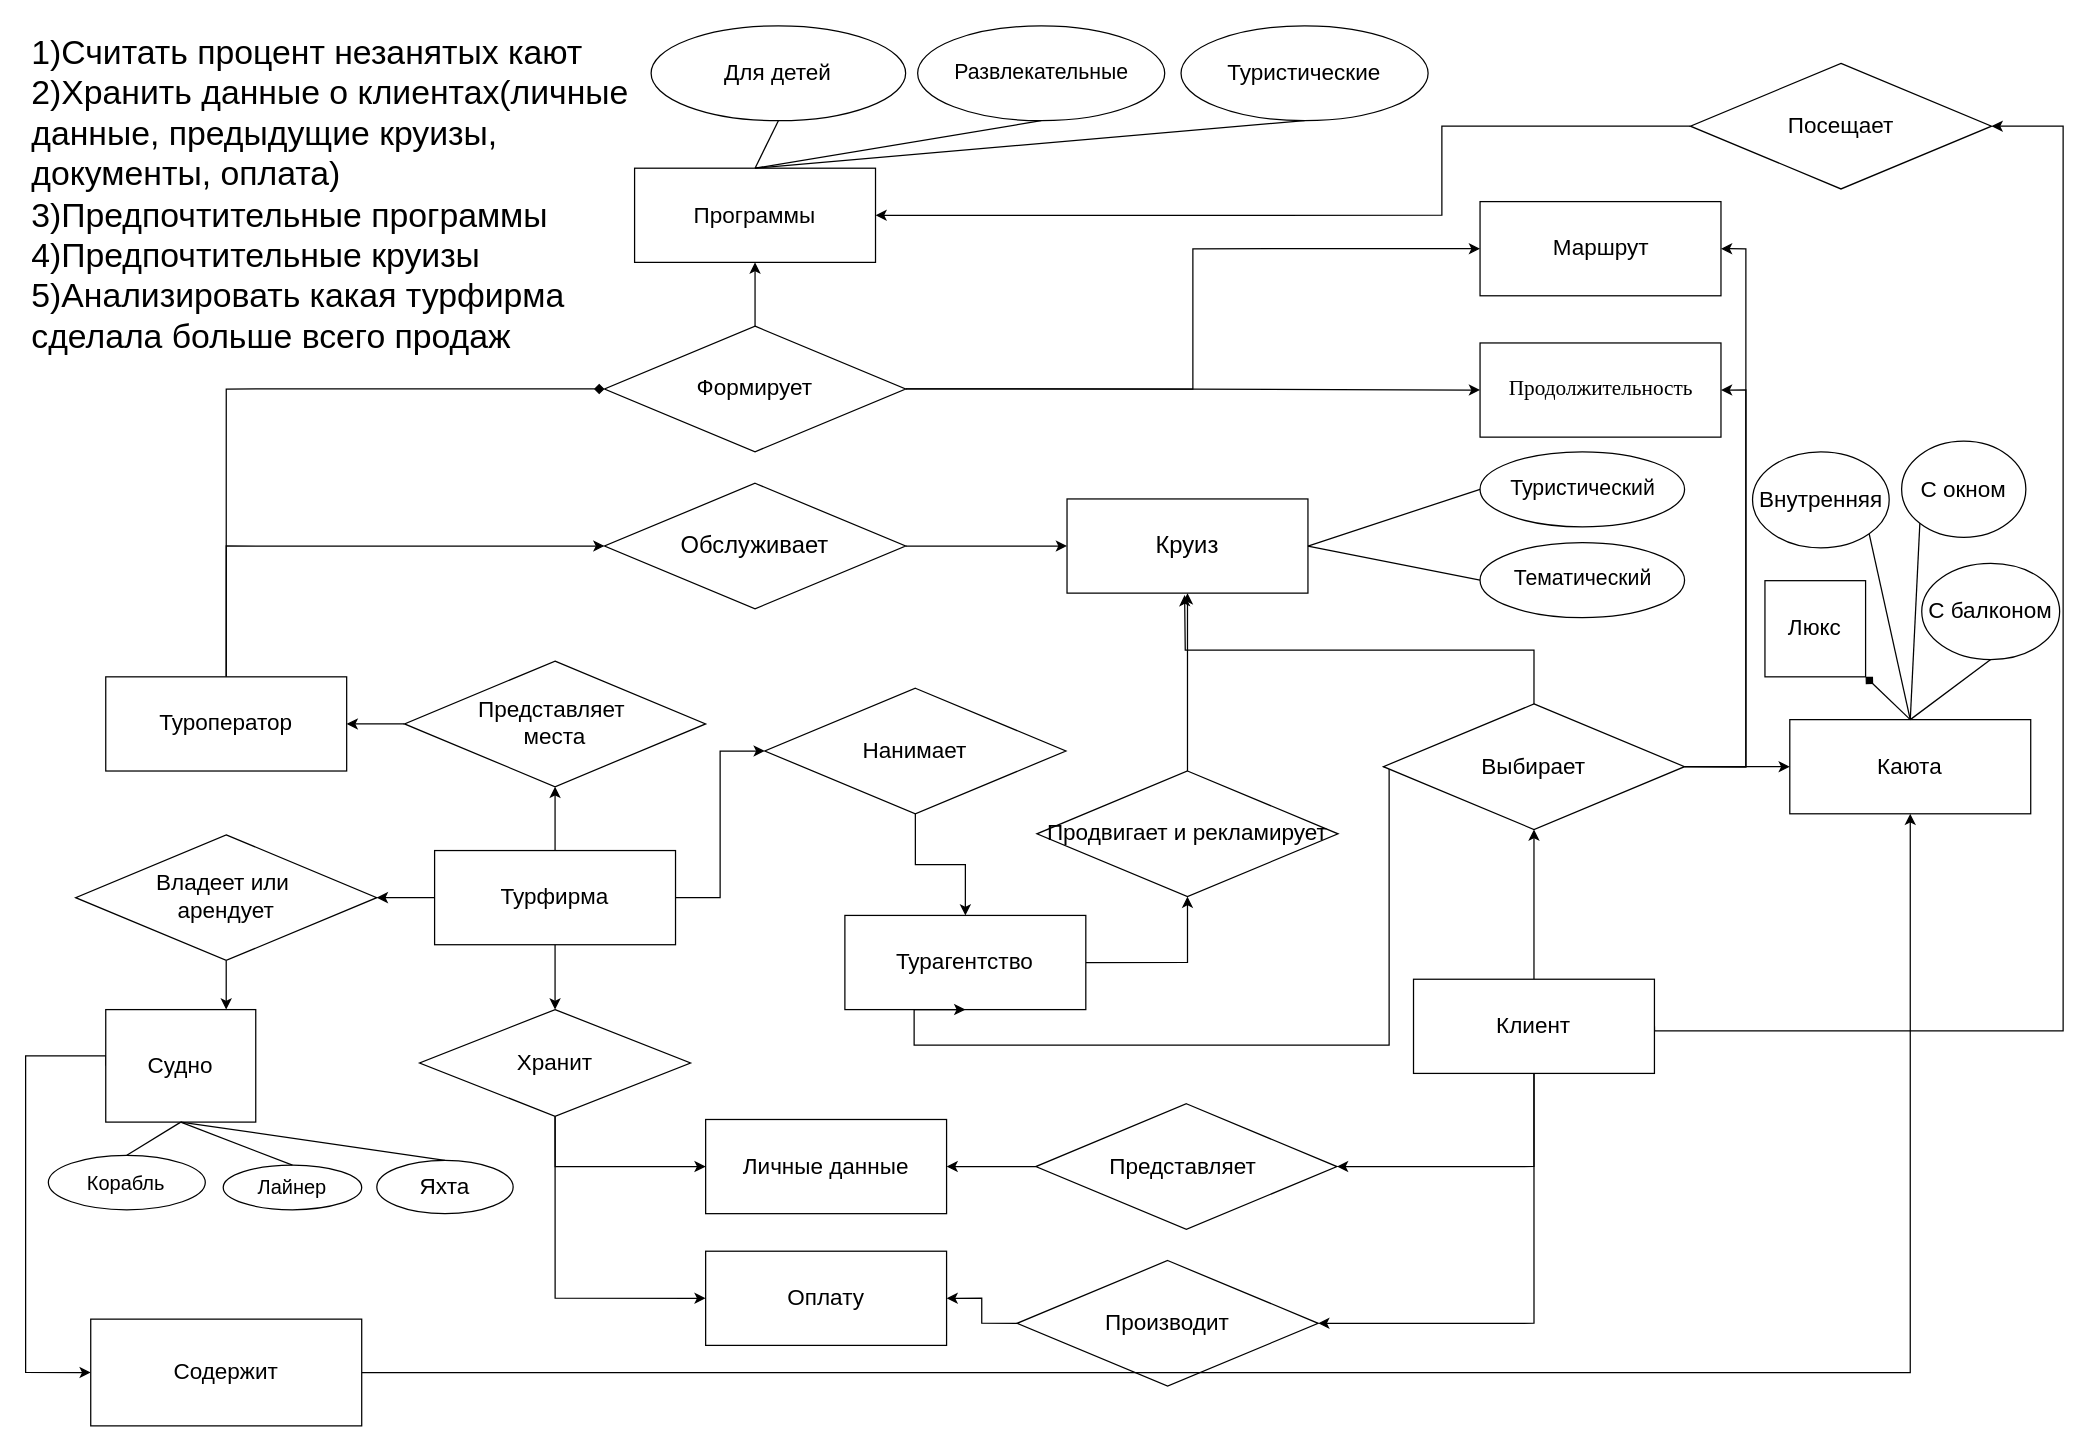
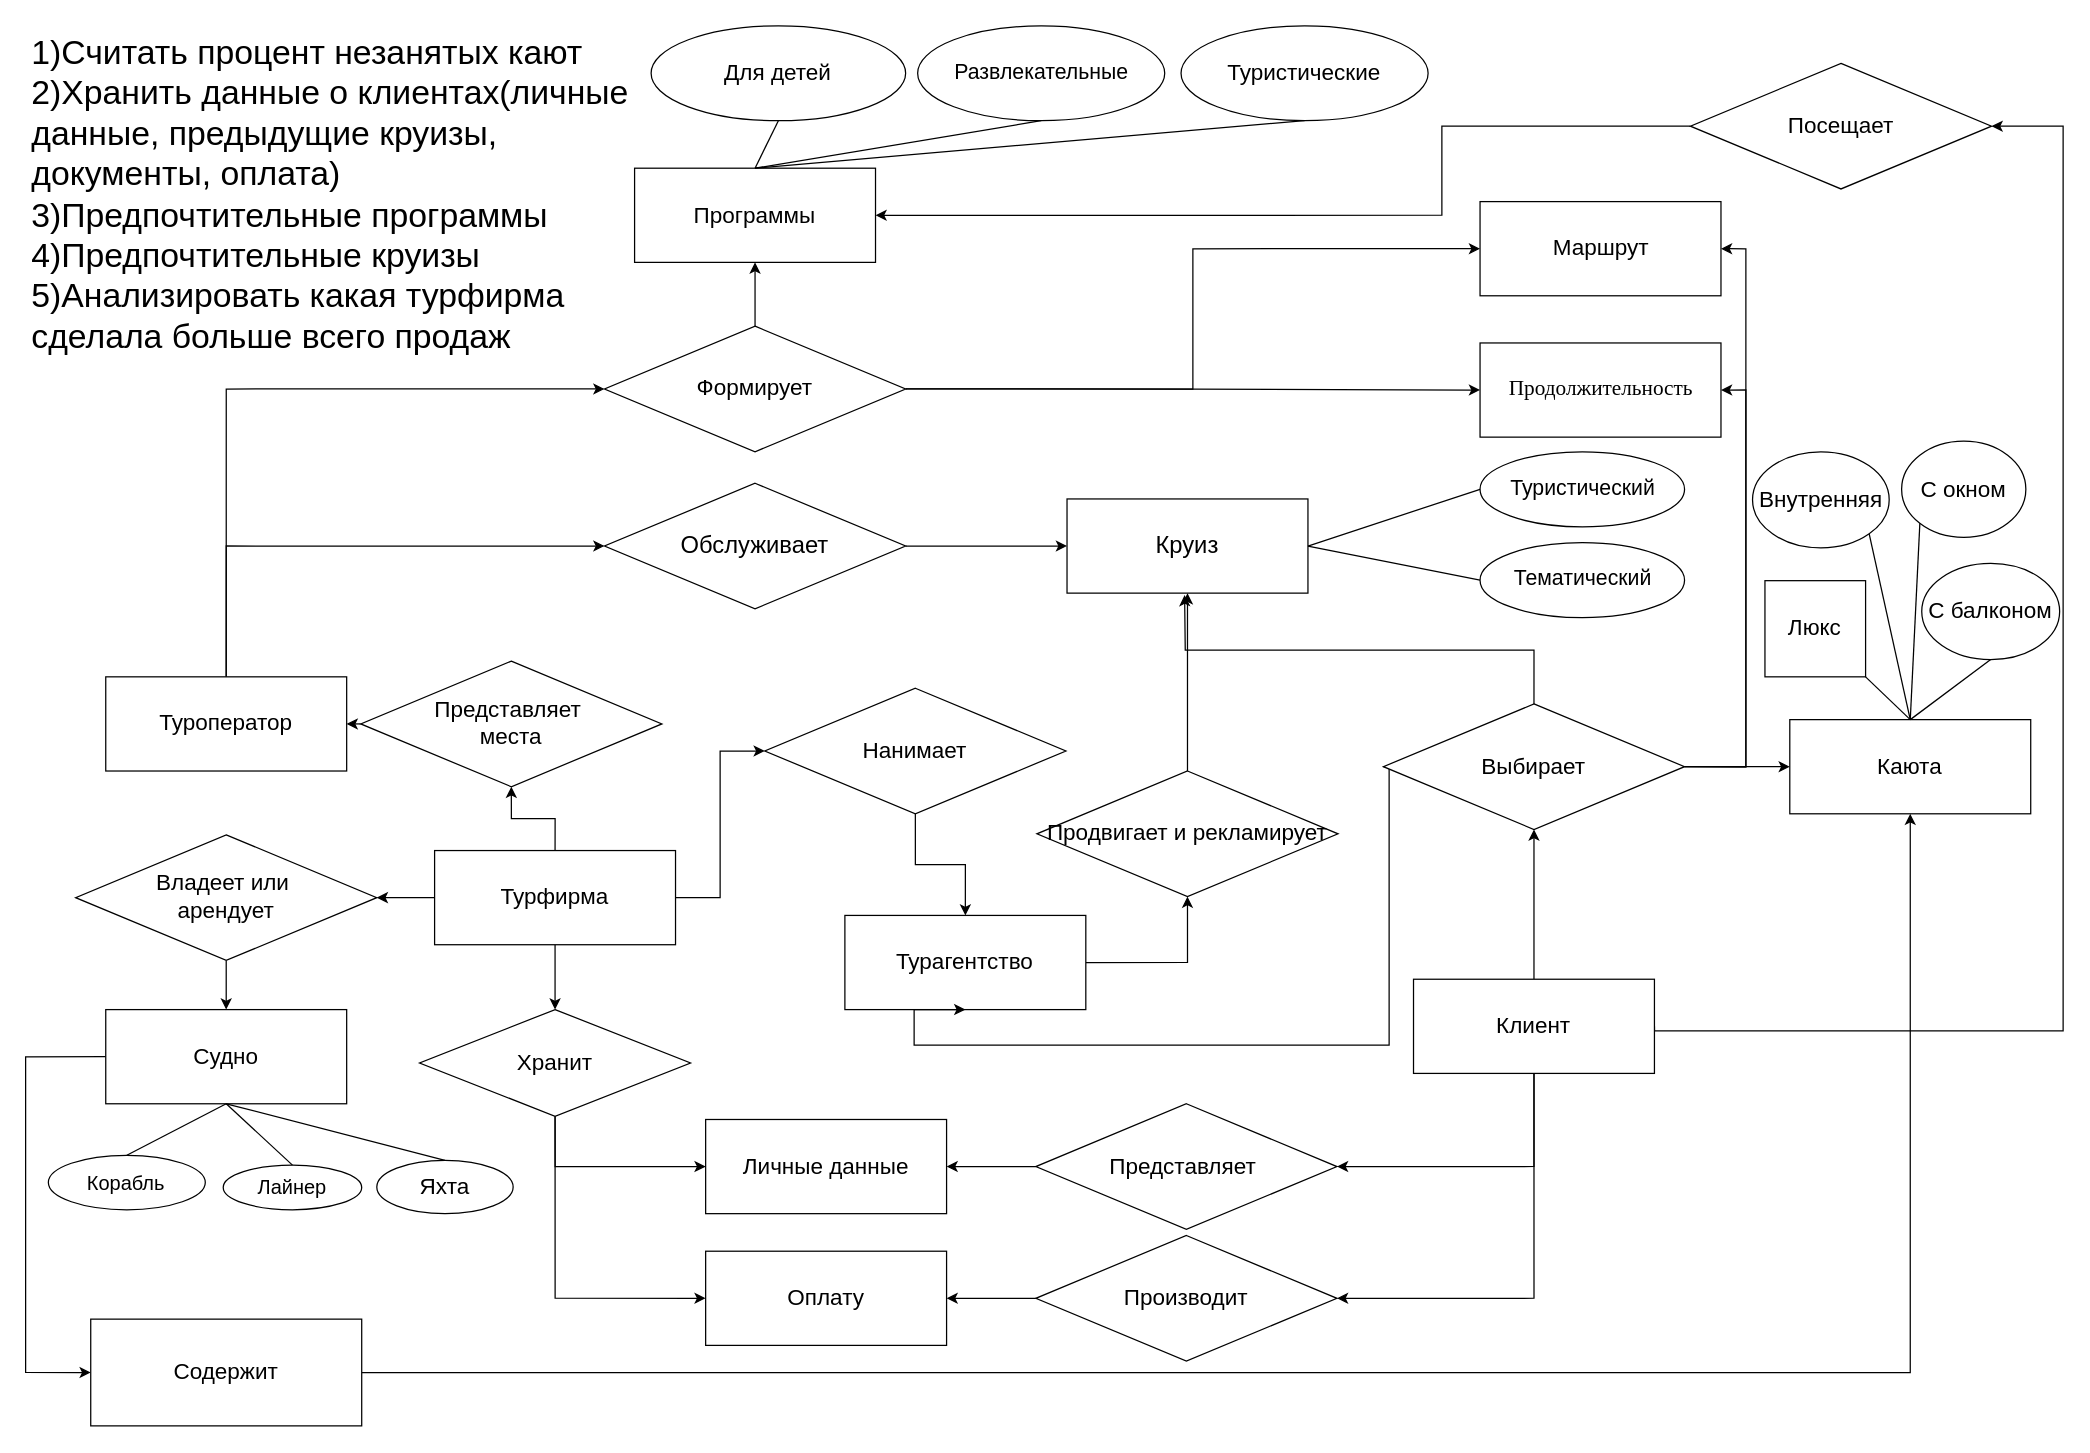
edge "Туроператор" -> "Формирует": arrowhead diamond -> classic
edge "Каюта" -> "Люкс": arrowhead diamond -> none
node "Представляет места": moved (555, 724) -> (511, 724)
node "Судно": size 150x113 -> 241x94
node "Производит": moved (1168, 1323) -> (1186, 1298)
